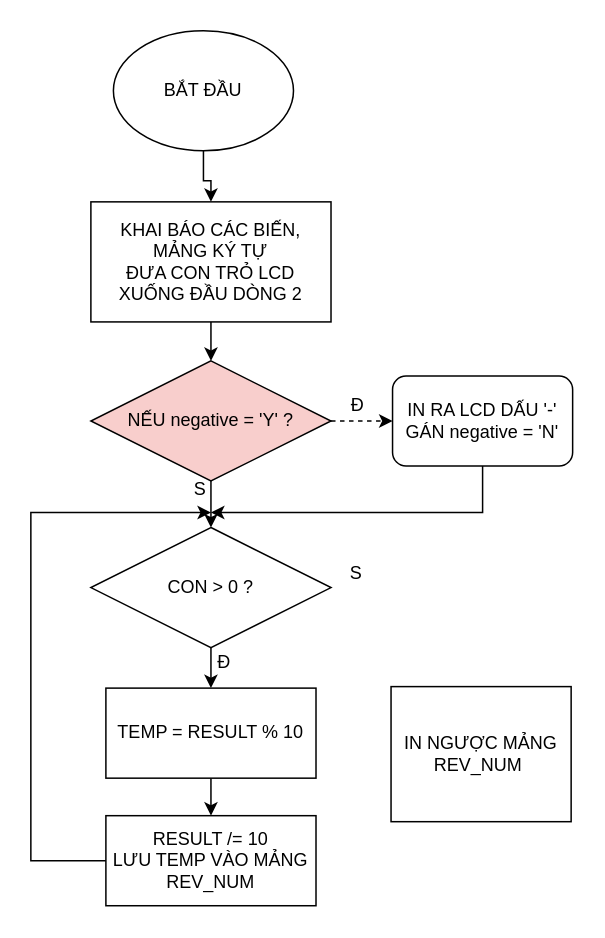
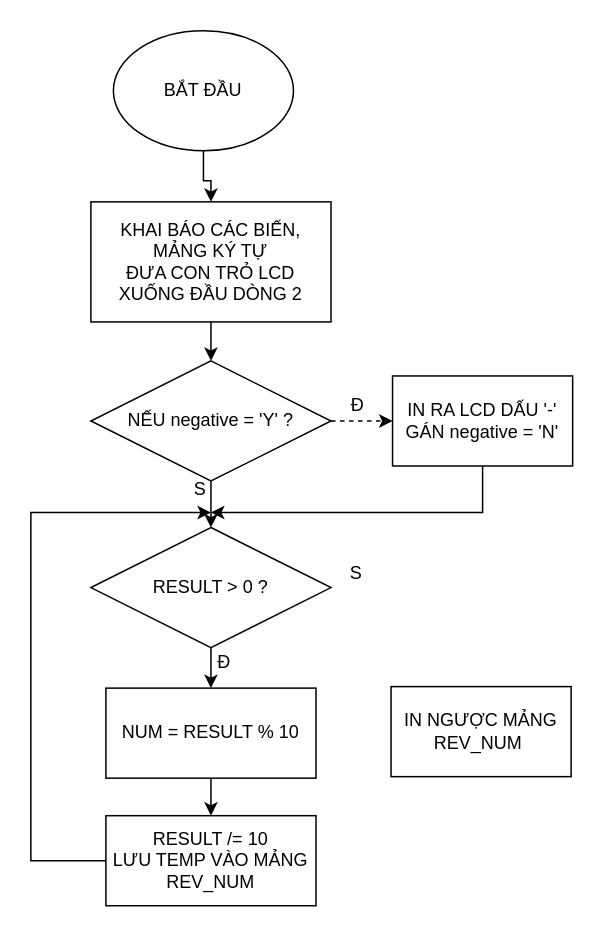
node "NẾU negative = 'Y' ?": fillcolor #f8cecc -> #ffffff
node "IN RA LCD DẤU '-' GÁN negative = 'N'": shape rounded rectangle -> rectangle
node "CON > 0 ?": label "CON > 0 ?" -> "RESULT > 0 ?"
node "TEMP = RESULT % 10": label "TEMP = RESULT % 10" -> "NUM = RESULT % 10"
node "IN NGƯỢC MẢNG REV_NUM": size 180x135 -> 180x90
